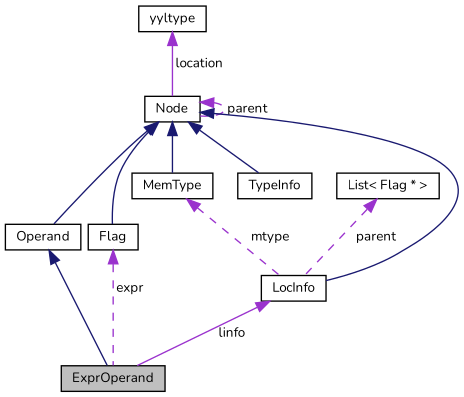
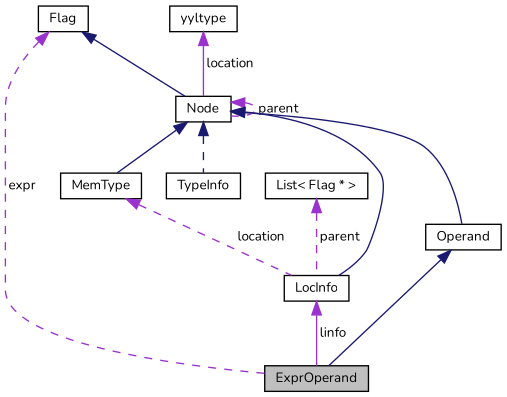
edge "TypeInfo" -> "Node": style solid -> dashed
edge "Flag" -> "Node": reversed
edge "LocInfo" -> "MemType": label " mtype" -> " location"
